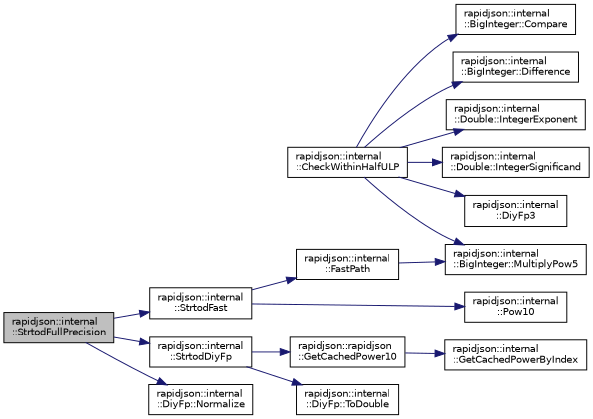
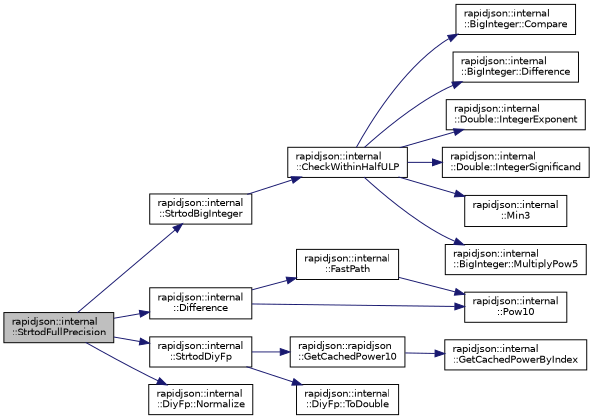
node "rapidjson::internal ::StrtodBigInteger": added
node "rapidjson::internal ::DiyFp3": label "rapidjson::internal ::DiyFp3" -> "rapidjson::internal ::Min3"
edge "rapidjson::internal ::FastPath" -> "rapidjson::internal ::BigInteger::MultiplyPow5": now "rapidjson::internal ::FastPath" -> "rapidjson::internal ::Pow10"
node "rapidjson::internal ::StrtodFast": label "rapidjson::internal ::StrtodFast" -> "rapidjson::internal ::Difference"
